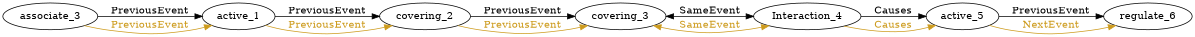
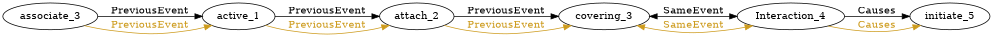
node "covering_2": label "covering_2" -> "attach_2"
node "active_5": label "active_5" -> "initiate_5"
node "regulate_6": removed
